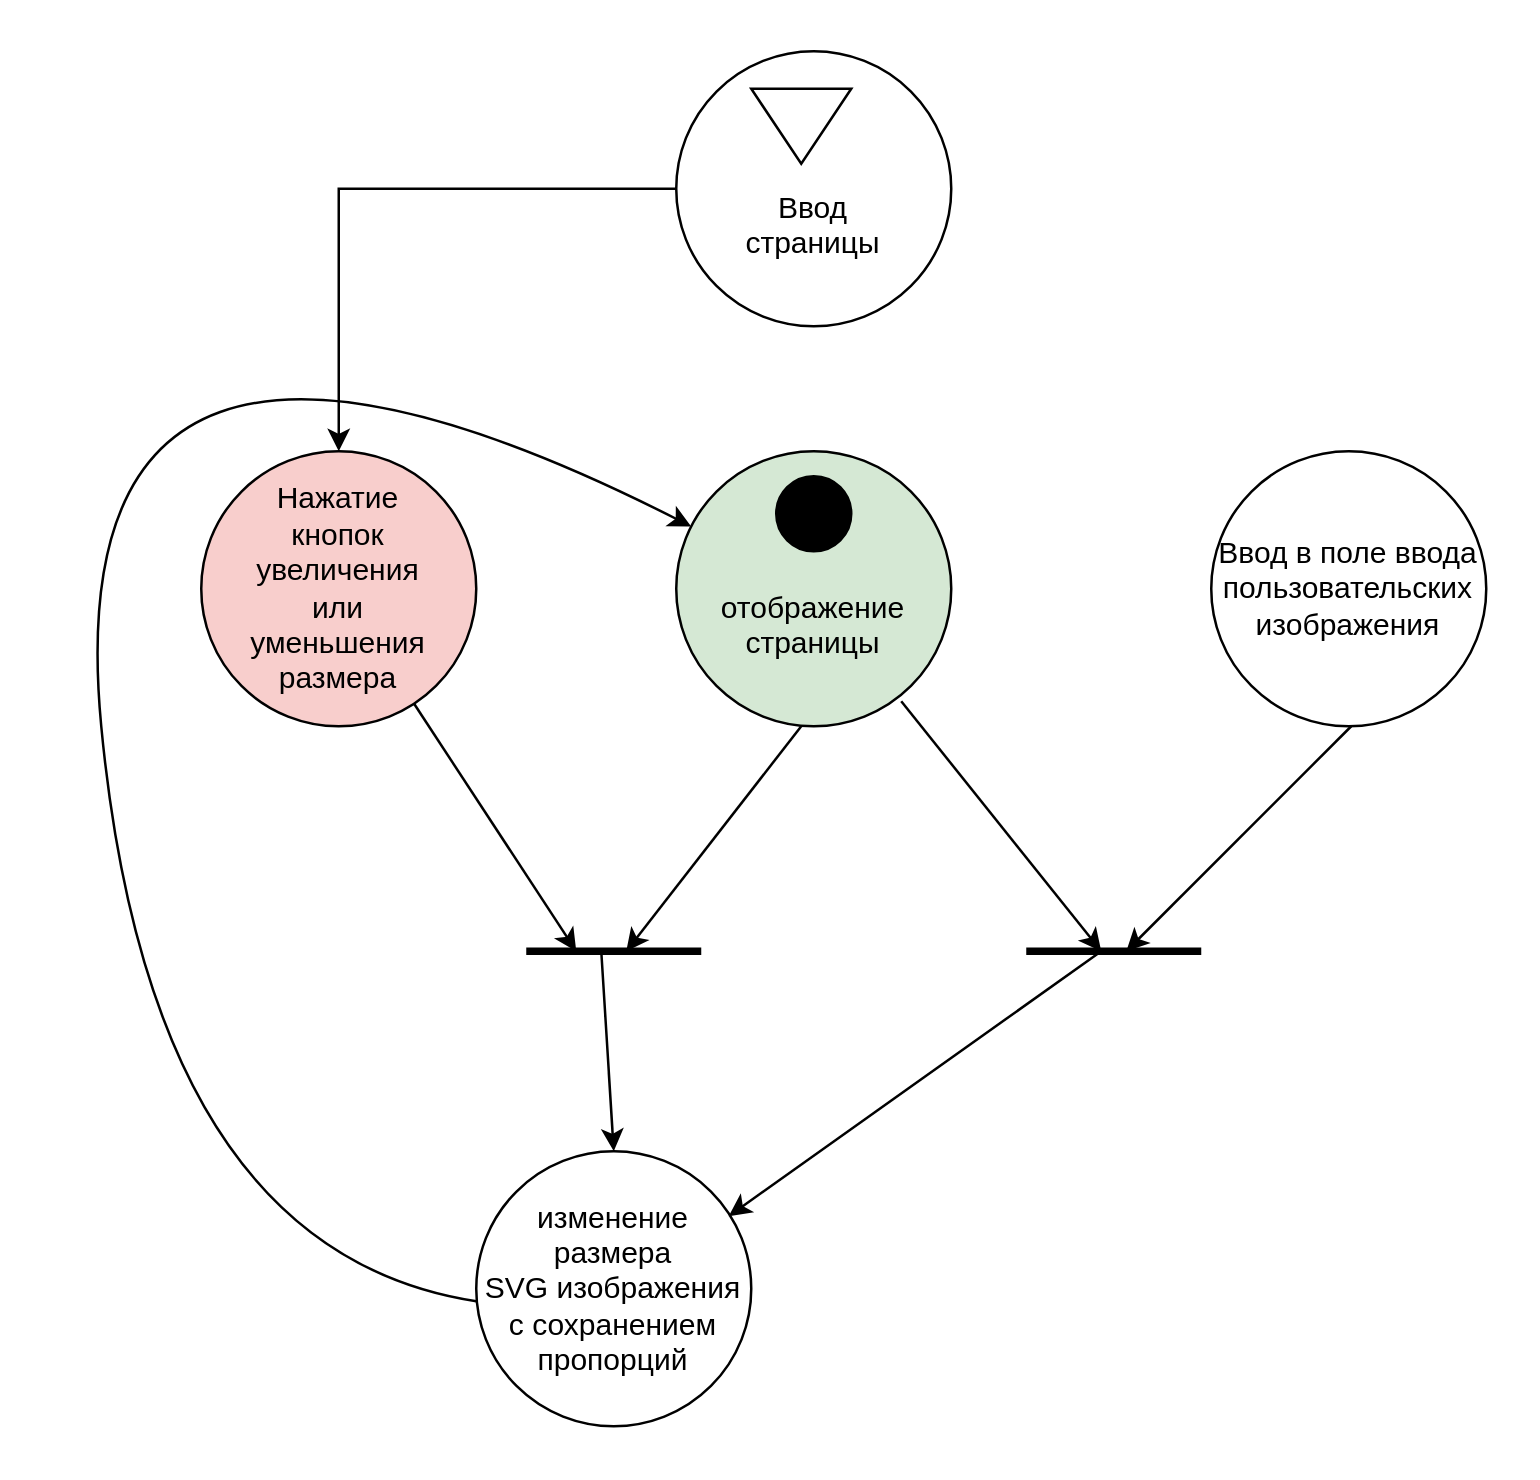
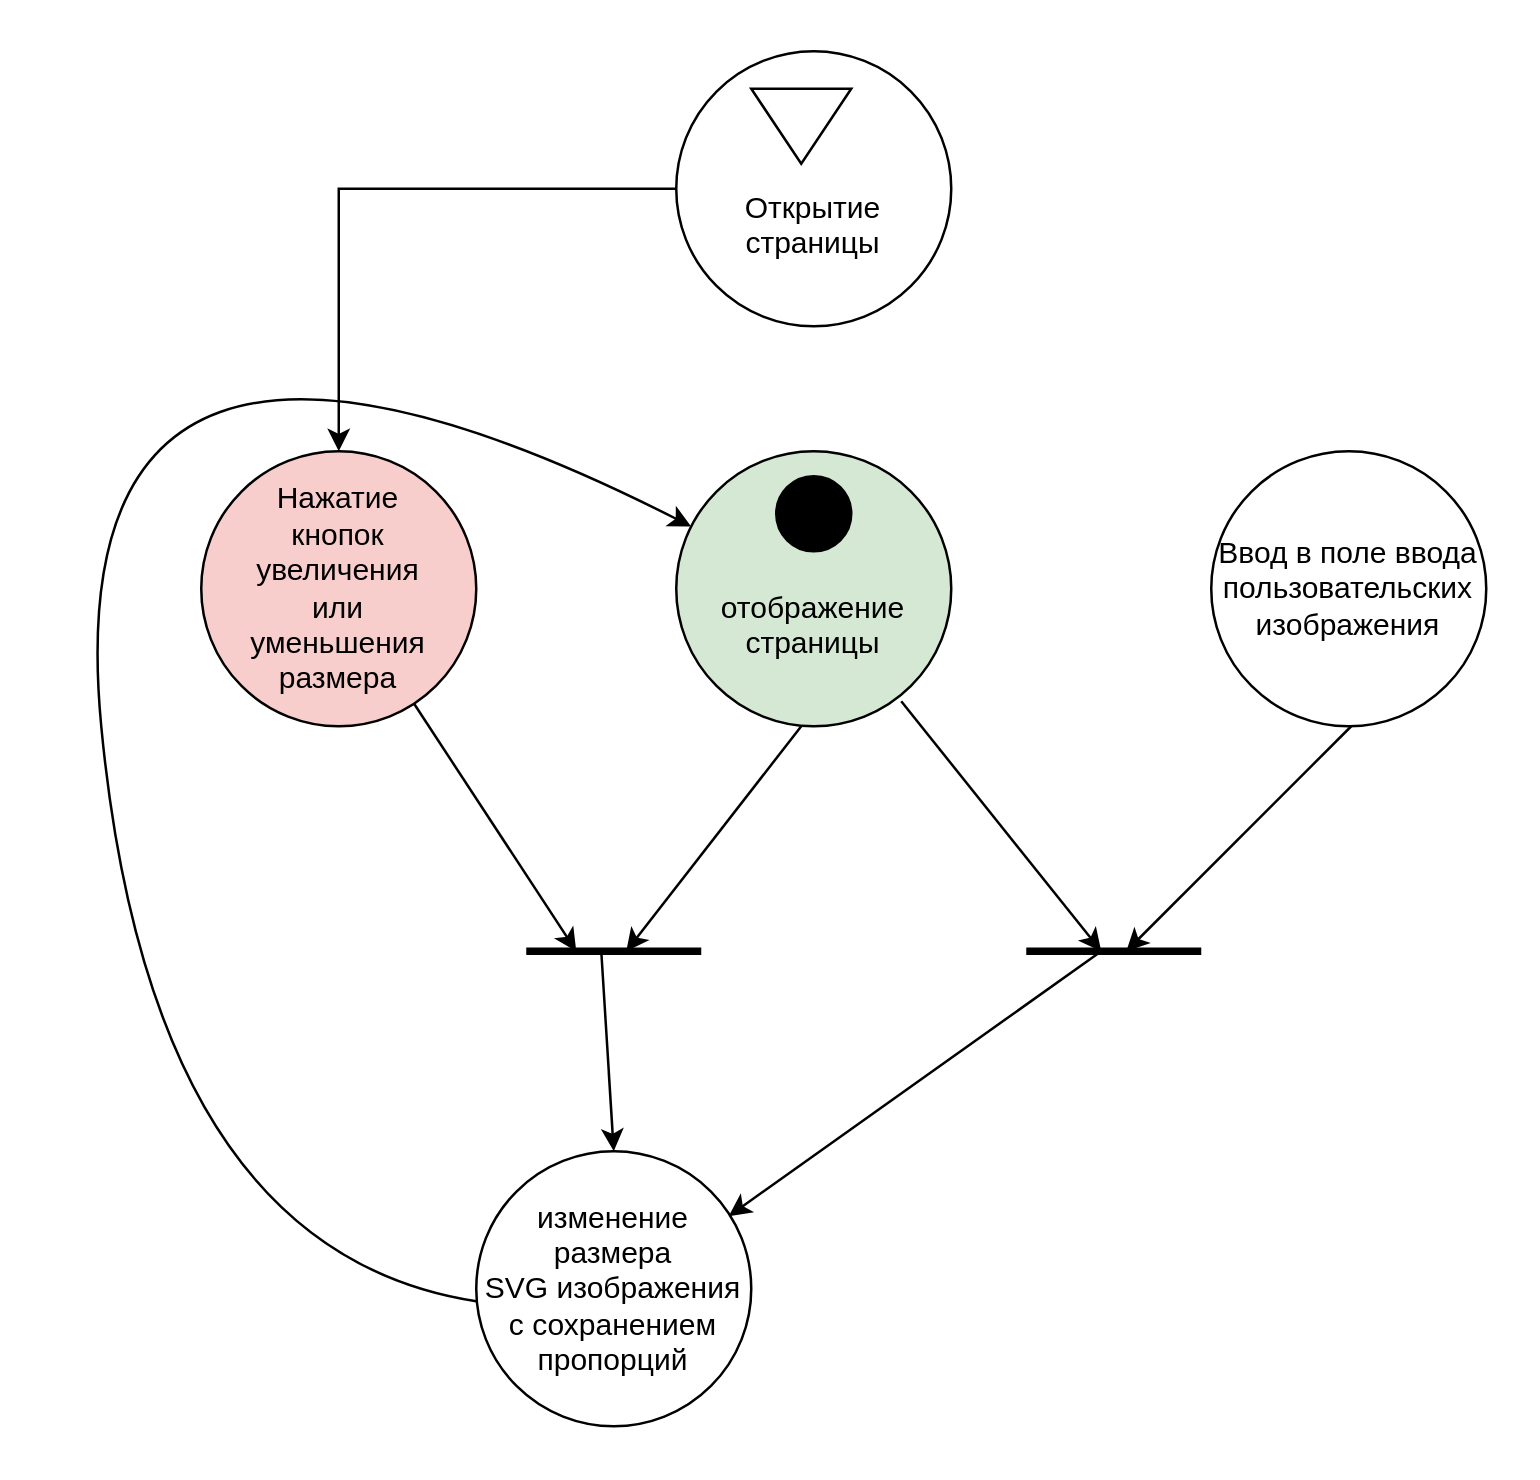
node "Ввод страницы": label "Ввод страницы" -> "Открытие страницы"
